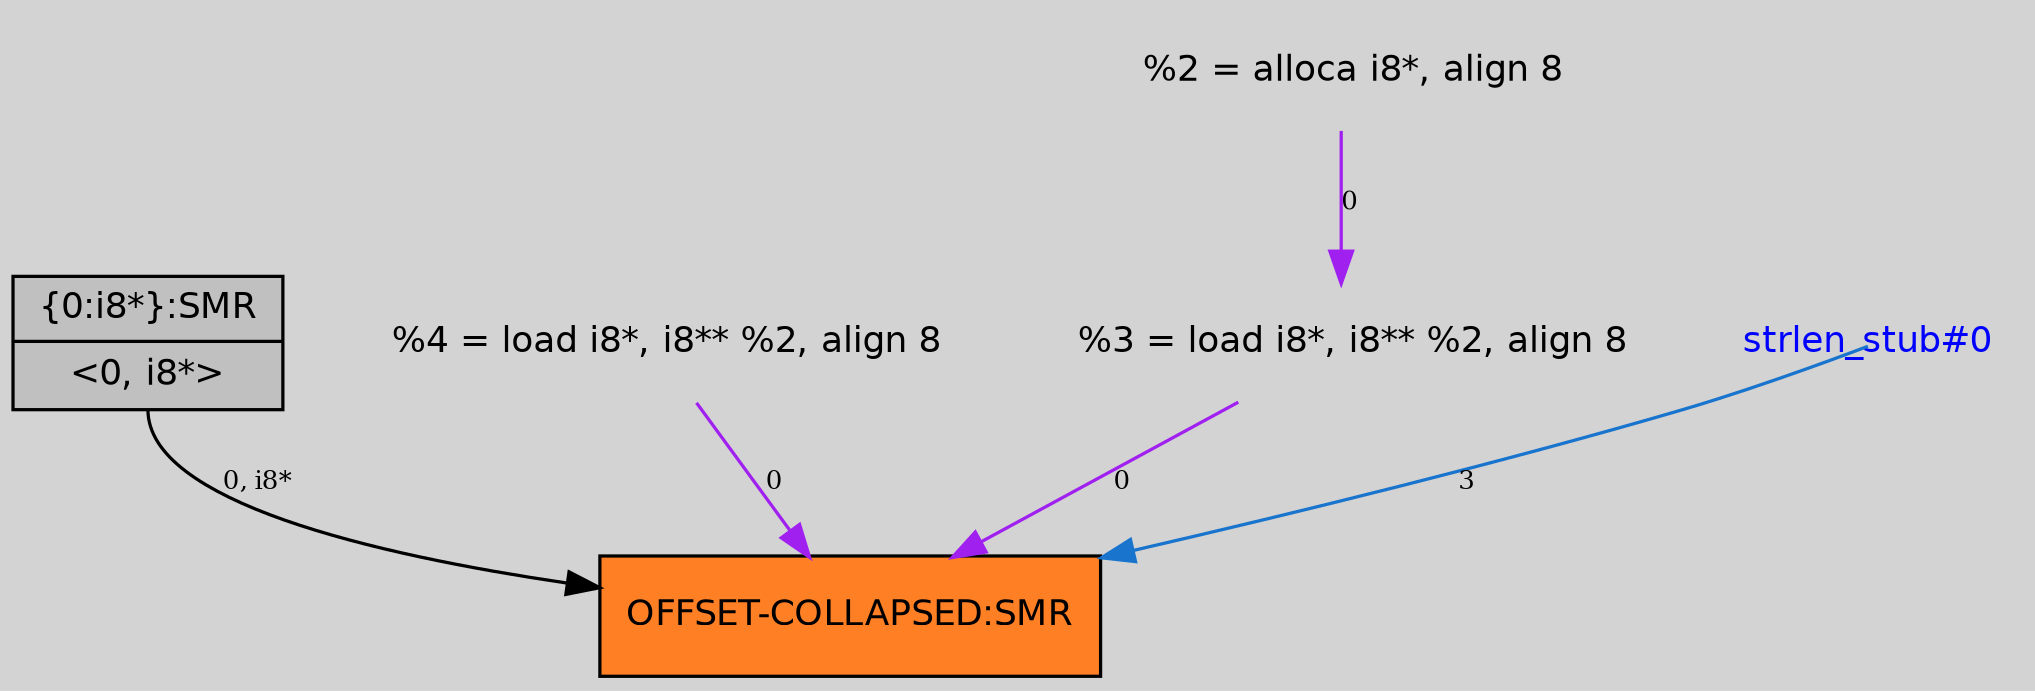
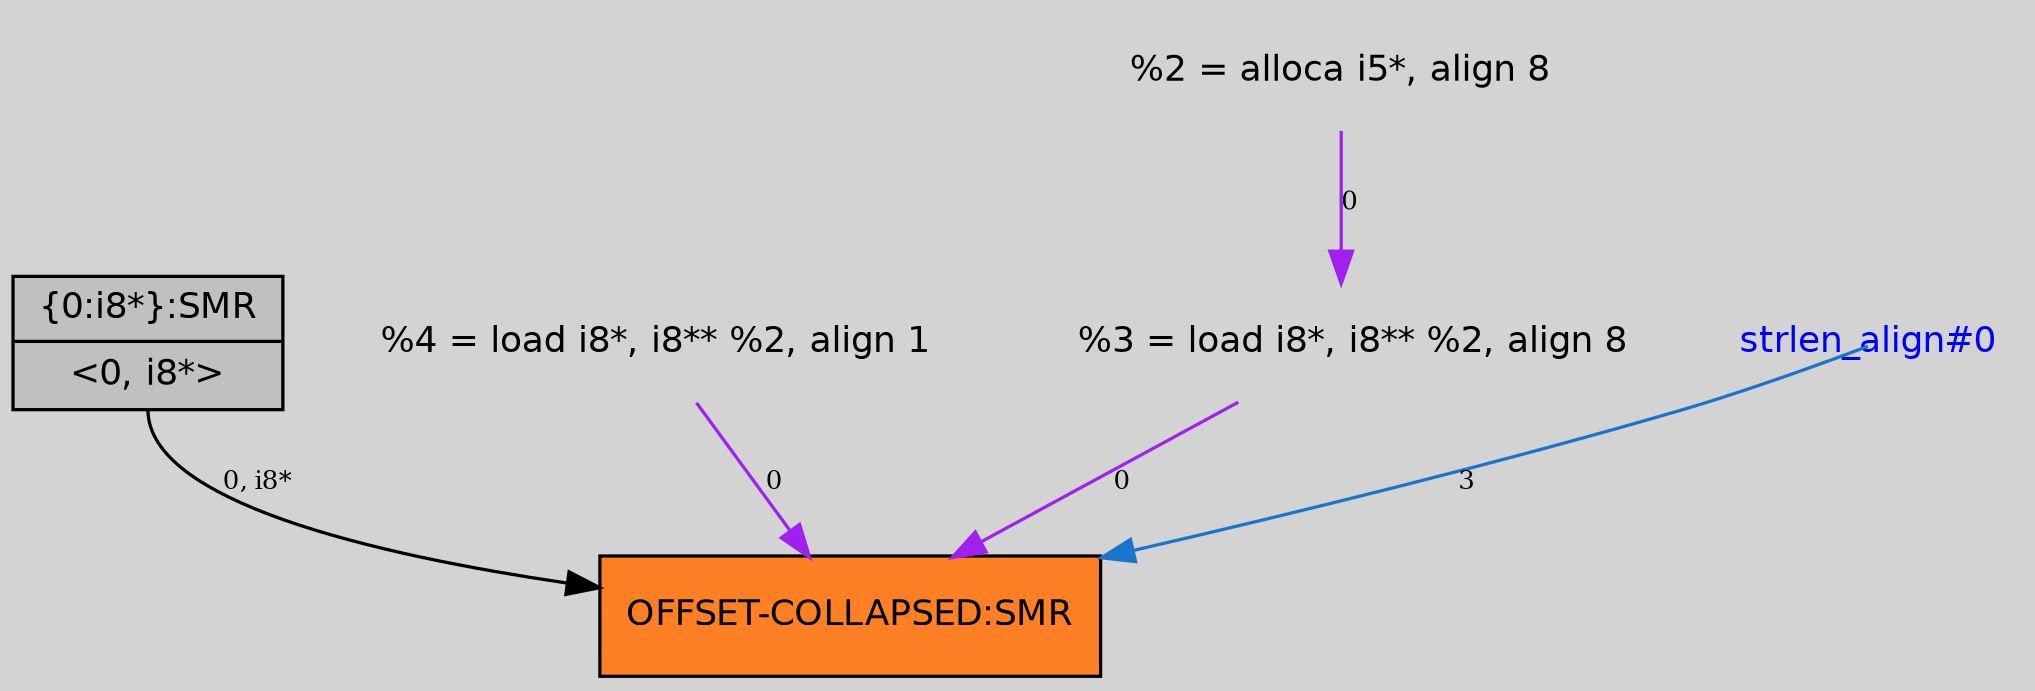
node "%2 = alloca i8*, align 8": label "%2 = alloca i8*, align 8" -> "%2 = alloca i5*, align 8"
node "%4 = load i8*, i8** %2, align 8": label "%4 = load i8*, i8** %2, align 8" -> "%4 = load i8*, i8** %2, align 1"
node "strlen_stub#0": label "strlen_stub#0" -> "strlen_align#0"
